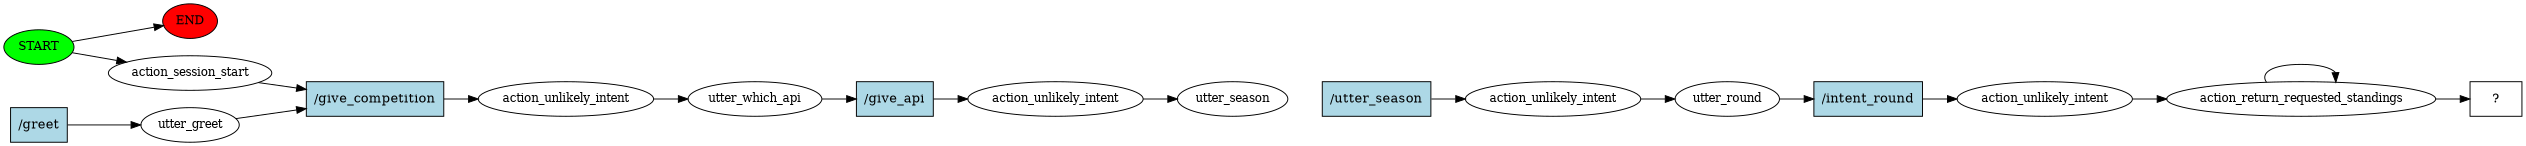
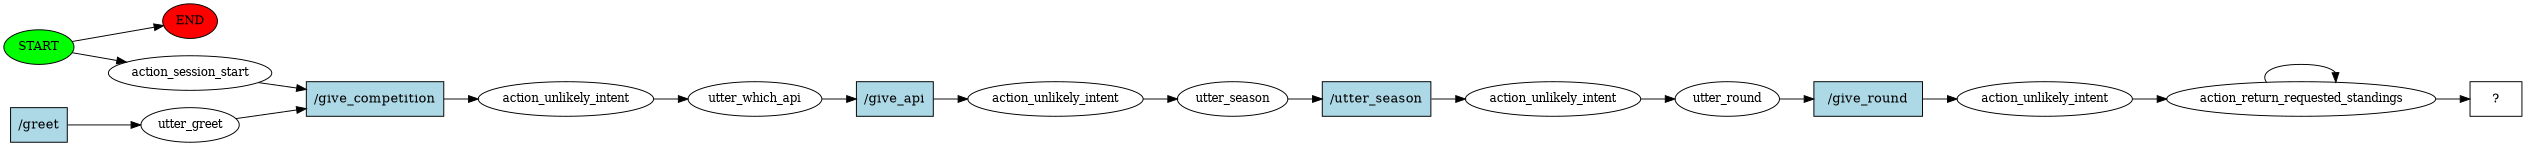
edge "utter_season" -> "/utter_season": added
node "/intent_round": label "/intent_round" -> "/give_round"
